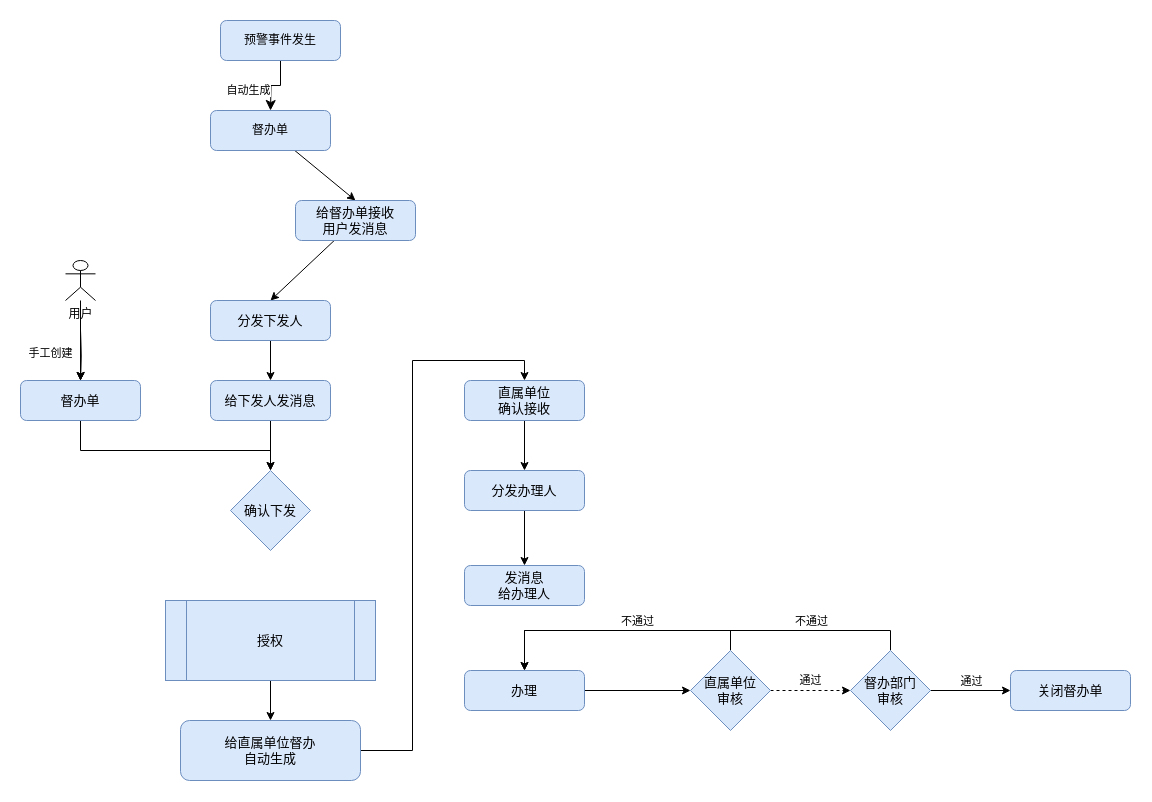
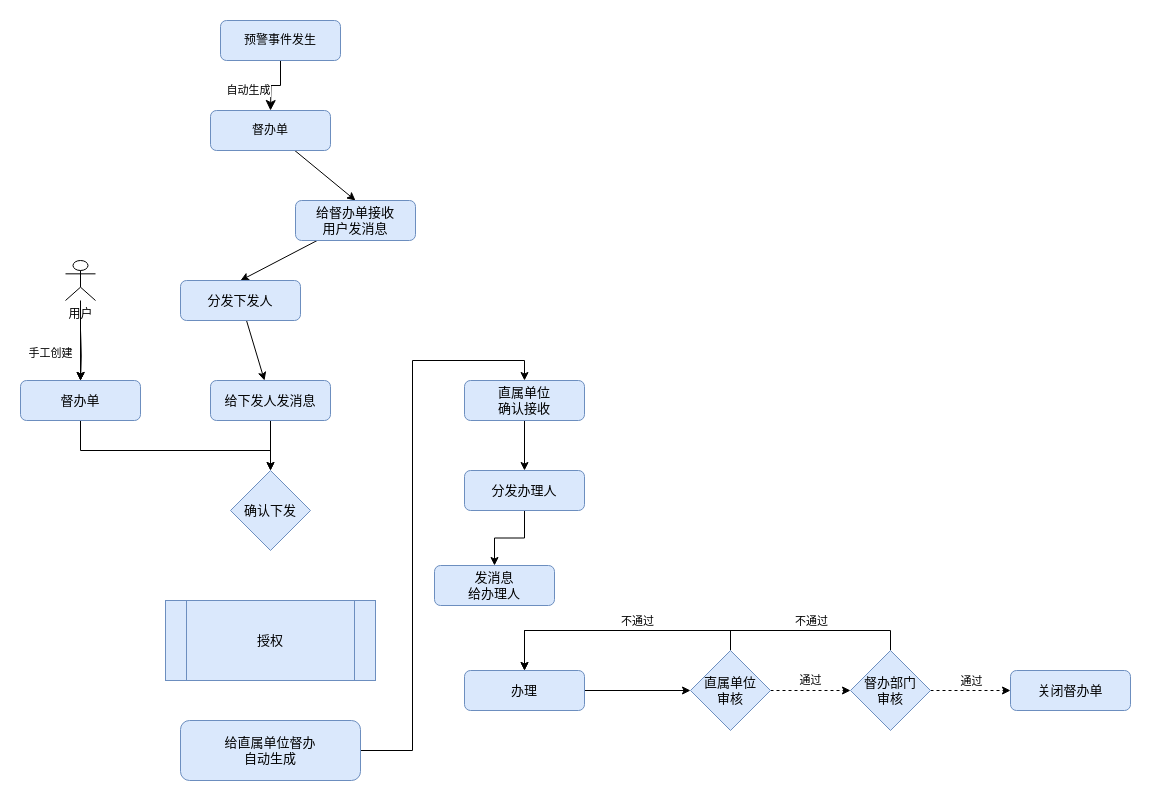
node "分发下发人": moved (271, 321) -> (241, 301)
node "发消息给办理人": moved (525, 586) -> (495, 586)
edge "督办部门审核" -> "关闭督办单": style solid -> dashed
edge "授权" -> "给直属单位督办自动生成": removed
